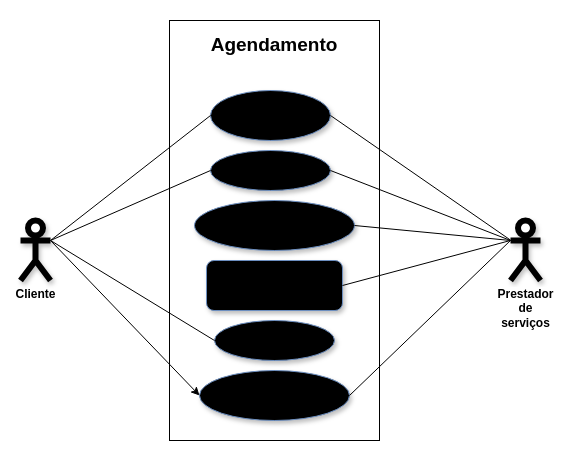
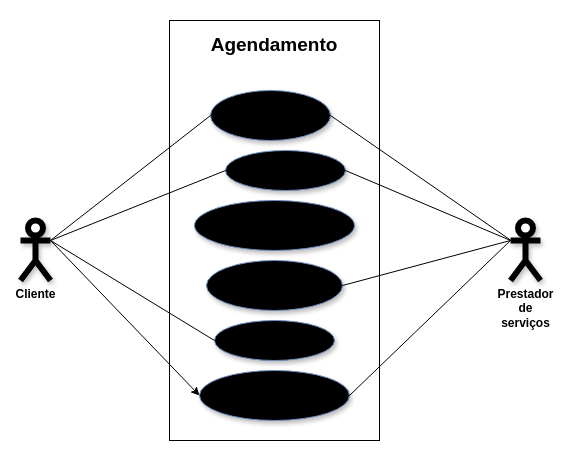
node "Fazer login": moved (271, 171) -> (286, 171)
edge "Cria e precifica os serviços" -- "Prestador de serviços": removed
node "Disponibiliza os horários": shape rounded rectangle -> ellipse
